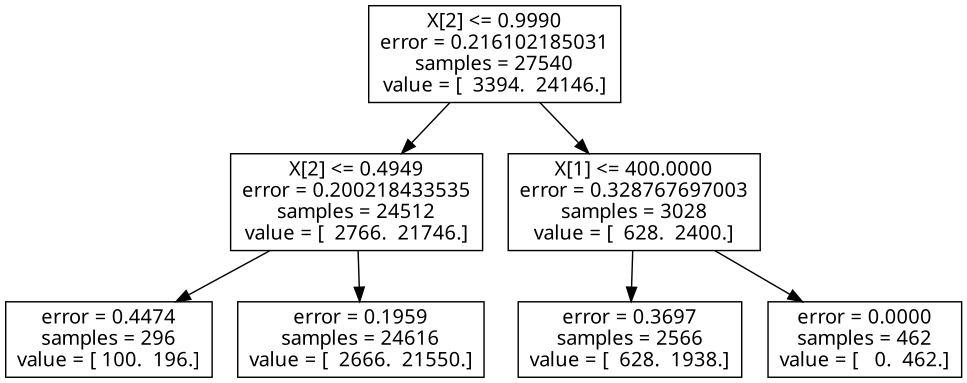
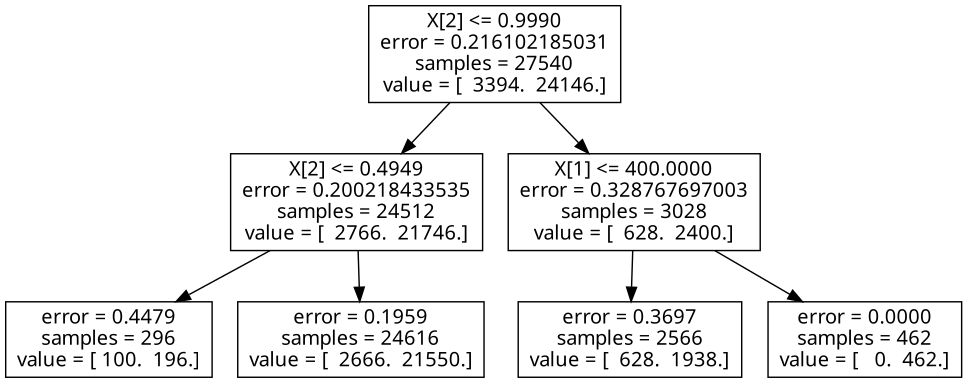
node "error = 0.4474 samples = 296 value = [ 100.  196.]": label "error = 0.4474 samples = 296 value = [ 100.  196.]" -> "error = 0.4479 samples = 296 value = [ 100.  196.]"
